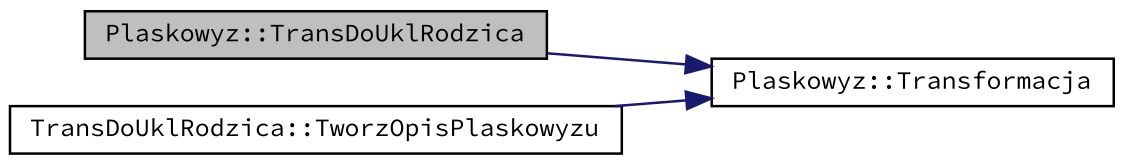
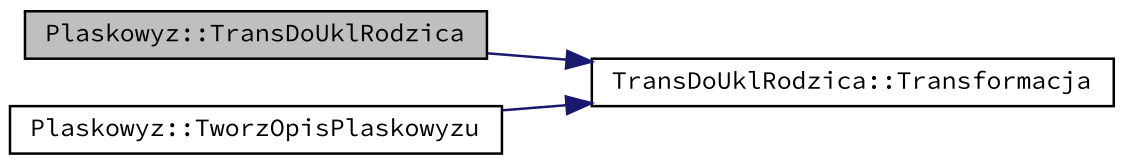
node "Plaskowyz::Transformacja": label "Plaskowyz::Transformacja" -> "TransDoUklRodzica::Transformacja"
node "TransDoUklRodzica::TworzOpisPlaskowyzu": label "TransDoUklRodzica::TworzOpisPlaskowyzu" -> "Plaskowyz::TworzOpisPlaskowyzu"
